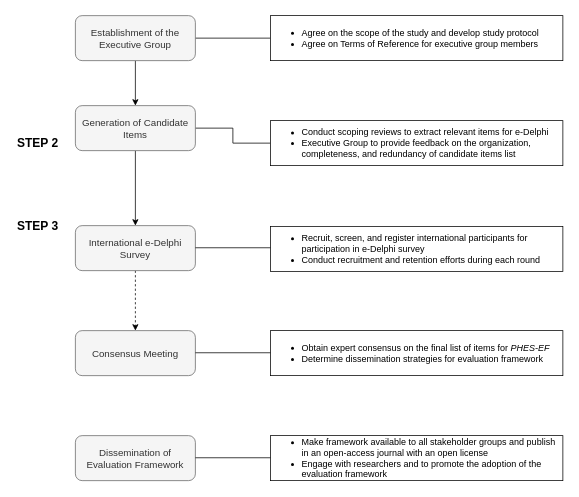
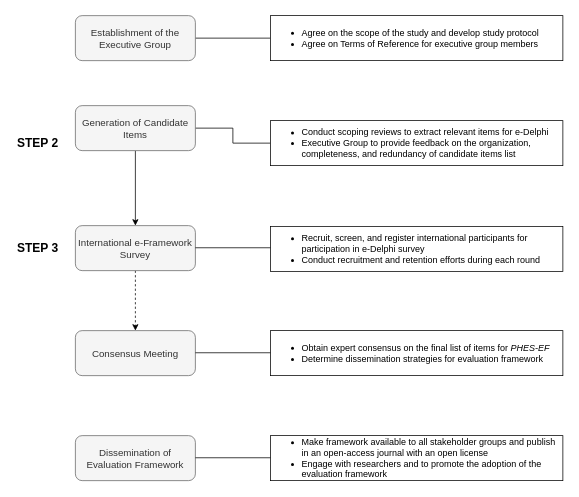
edge "Establishment of the Executive Group" -> "Generation of Candidate Items": removed
node "STEP 3": moved (38, 225) -> (38, 248)
node "International e-Delphi Survey": label "International e-Delphi Survey" -> "International e-Framework Survey"
